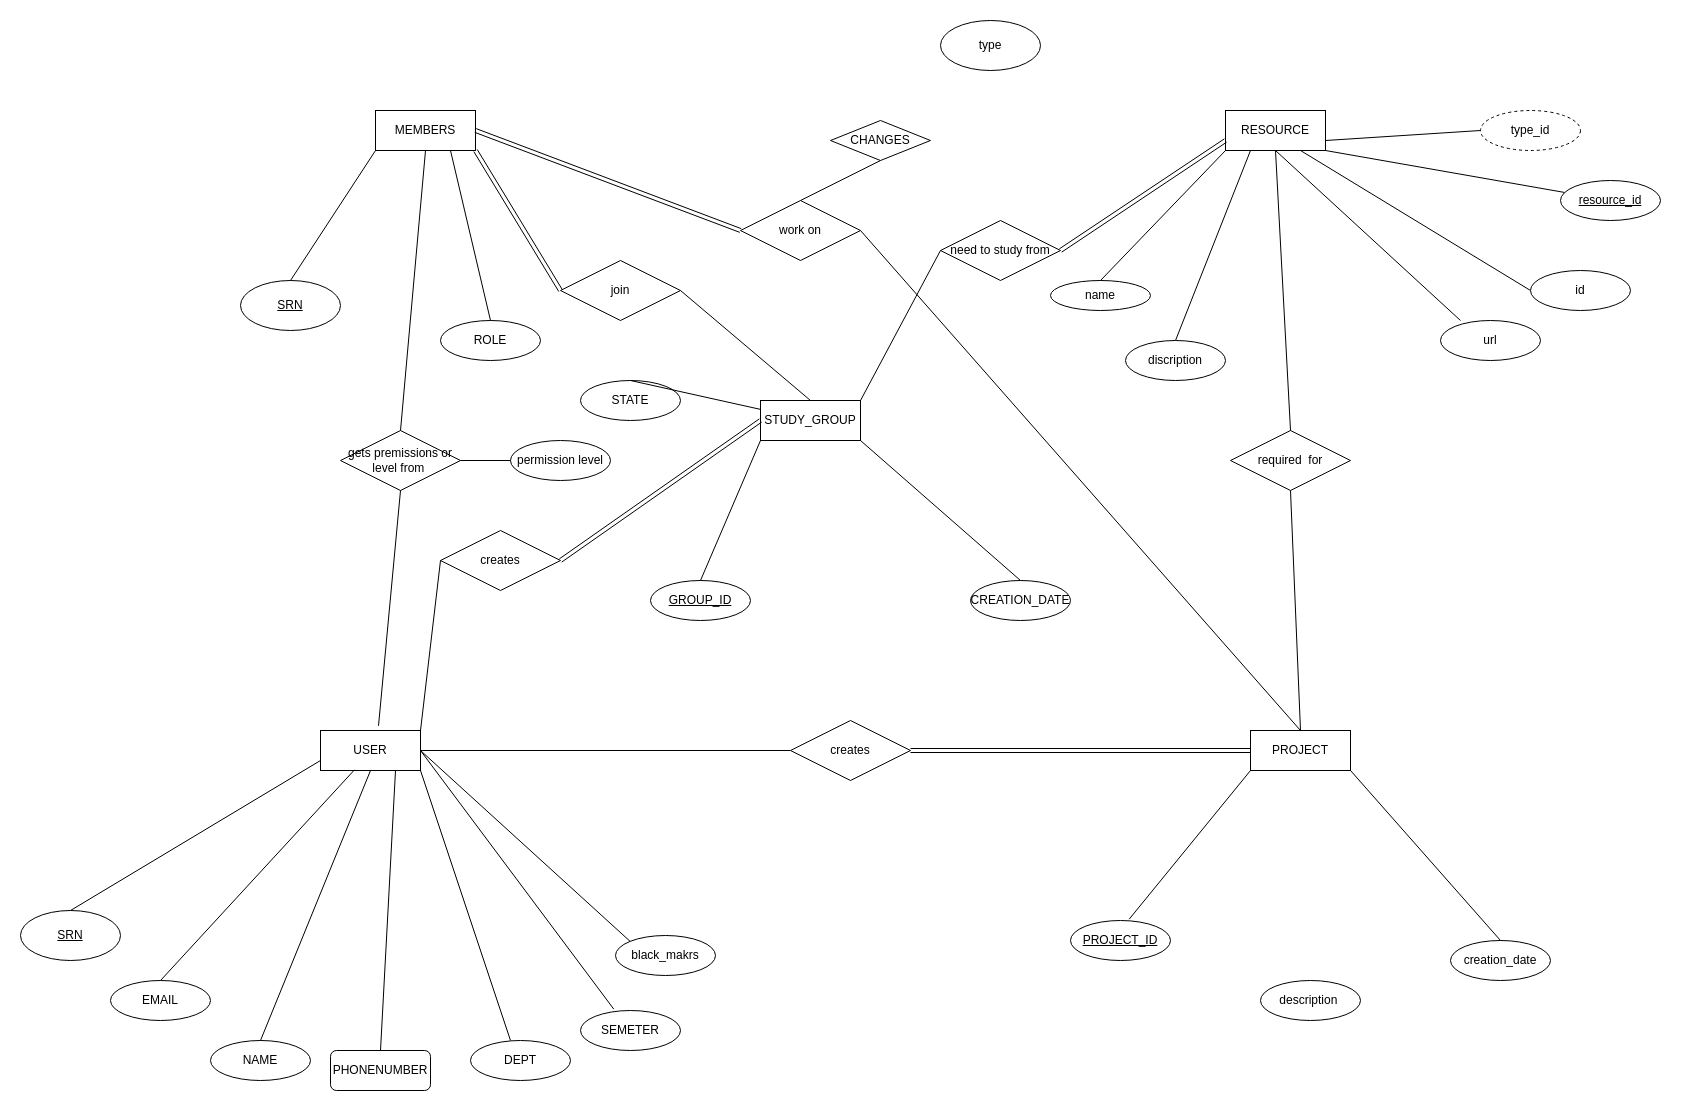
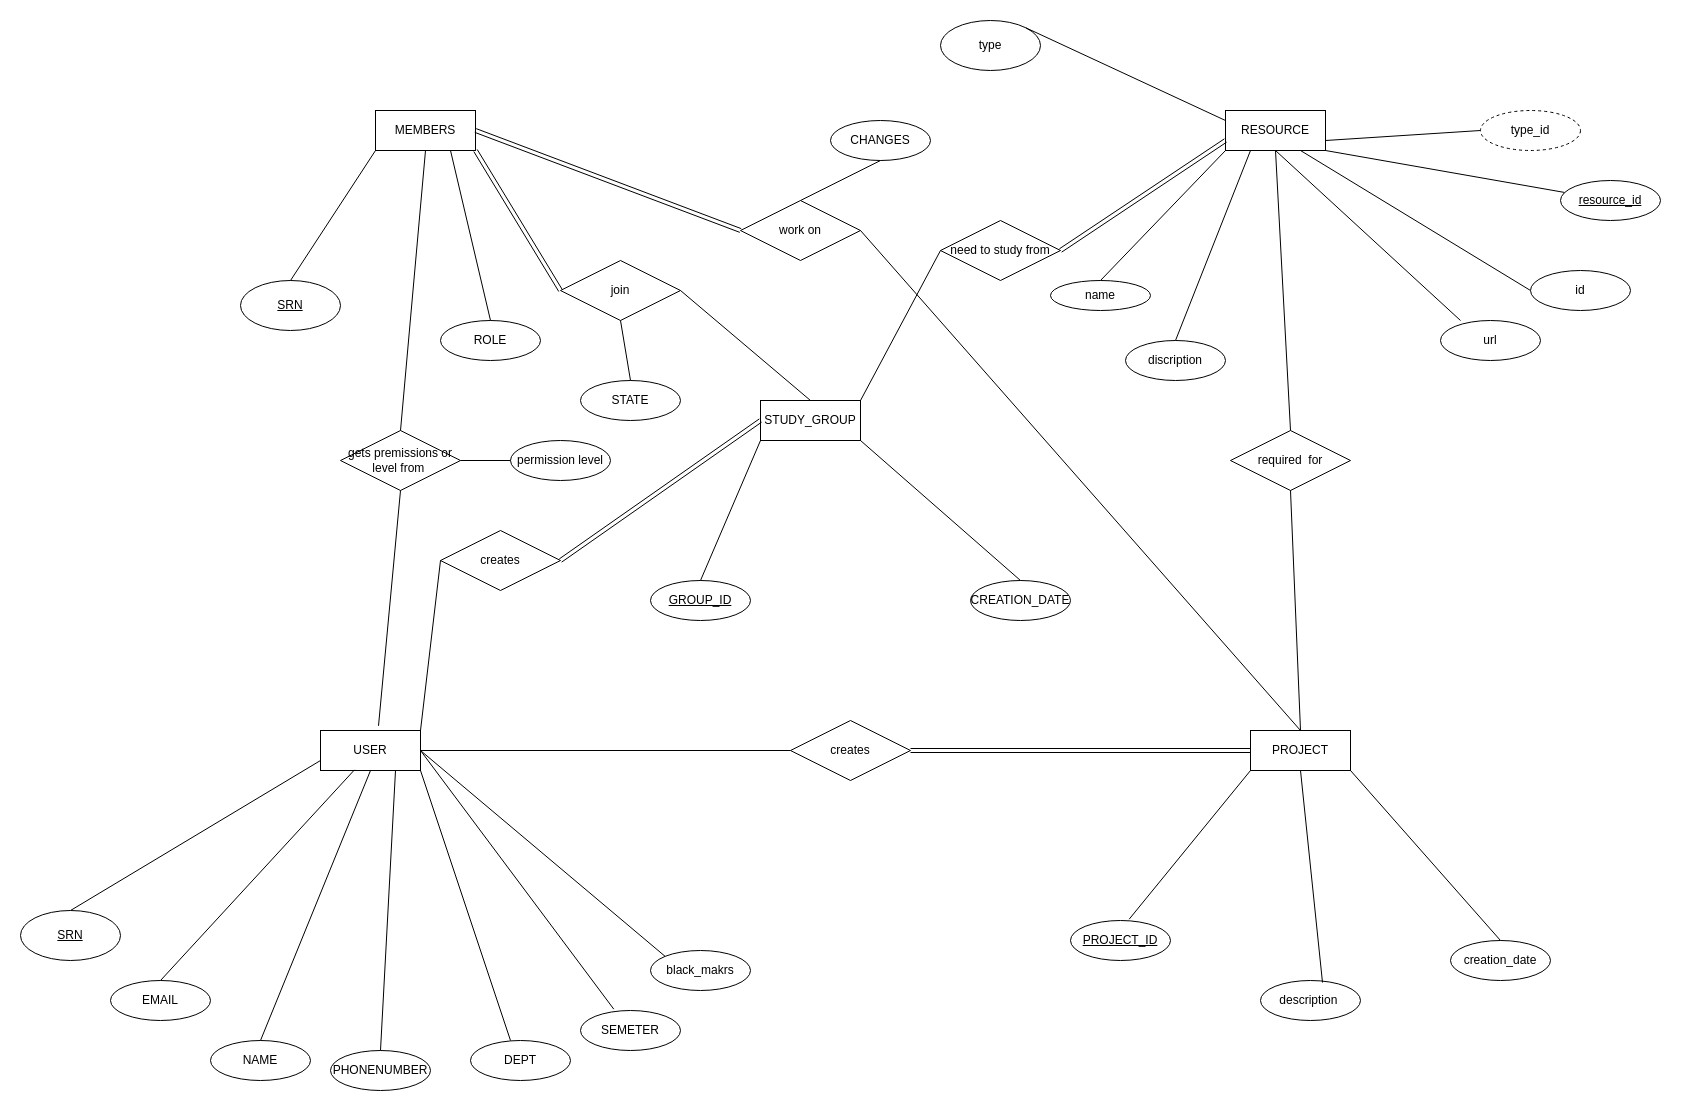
edge "type" -- "RESOURCE": added
node "CHANGES": shape diamond -> ellipse
edge "STATE" -- "STUDY_GROUP": now "STATE" -- "join"
edge "PROJECT" -- "description": added
node "black_makrs": moved (666, 956) -> (701, 971)
node "PHONENUMBER": shape rounded rectangle -> ellipse
